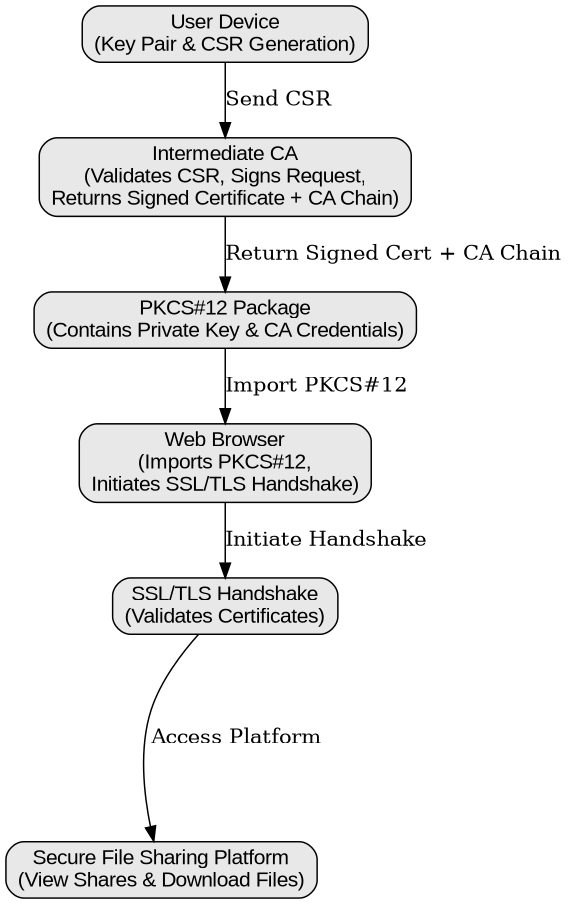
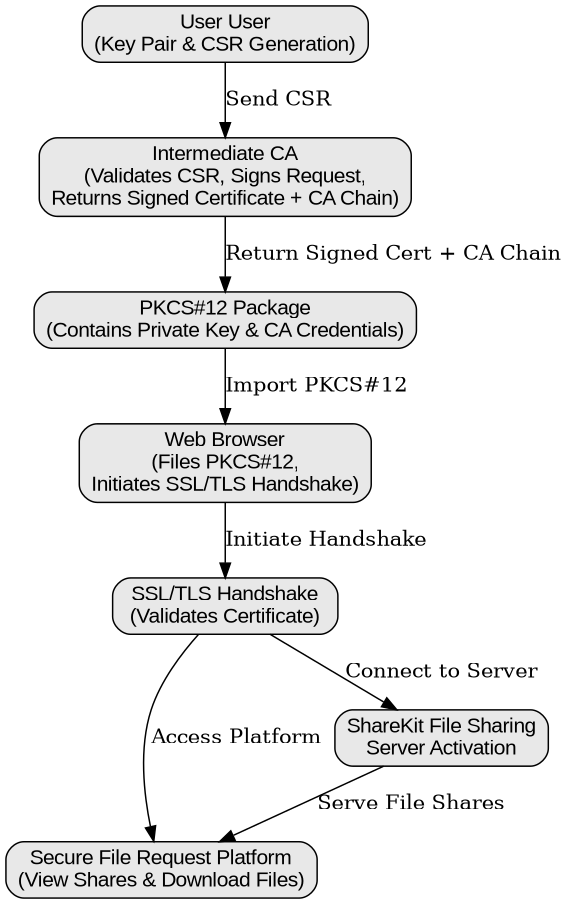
node "User Device (Key Pair & CSR Generation)": label "User Device (Key Pair & CSR Generation)" -> "User User (Key Pair & CSR Generation)"
node "Web Browser (Imports PKCS#12, Initiates SSL/TLS Handshake)": label "Web Browser (Imports PKCS#12, Initiates SSL/TLS Handshake)" -> "Web Browser (Files PKCS#12, Initiates SSL/TLS Handshake)"
node "SSL/TLS Handshake (Validates Certificates)": label "SSL/TLS Handshake (Validates Certificates)" -> "SSL/TLS Handshake (Validates Certificate)"
node "ShareKit File Sharing Server Activation": added
node "Secure File Sharing Platform (View Shares & Download Files)": label "Secure File Sharing Platform (View Shares & Download Files)" -> "Secure File Request Platform (View Shares & Download Files)"
